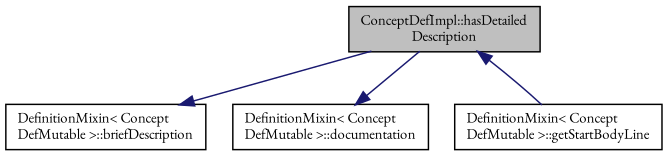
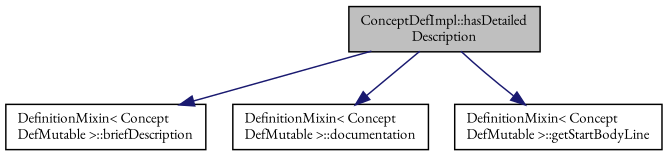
edge "DefinitionMixin< Concept DefMutable >::getStartBodyLine" -> "ConceptDefImpl::hasDetailed Description": reversed
